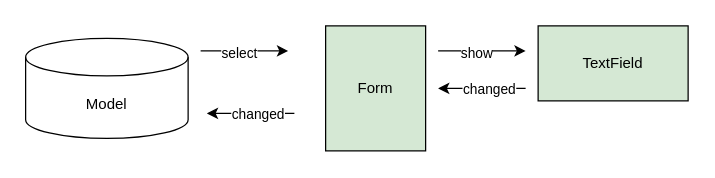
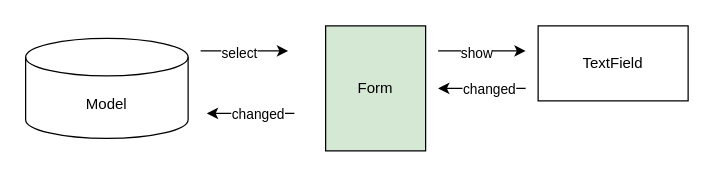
node "TextField": fillcolor #d5e8d4 -> #ffffff
